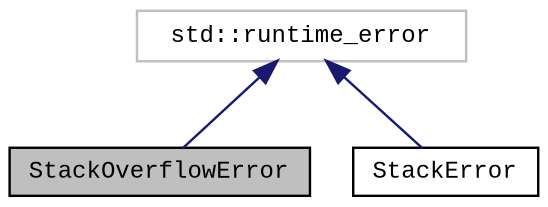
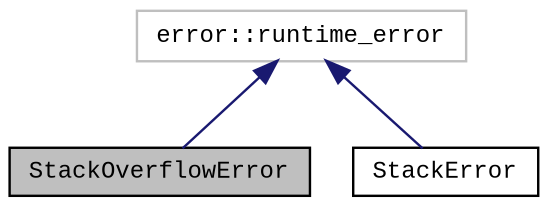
node "std::runtime_error": label "std::runtime_error" -> "error::runtime_error"
